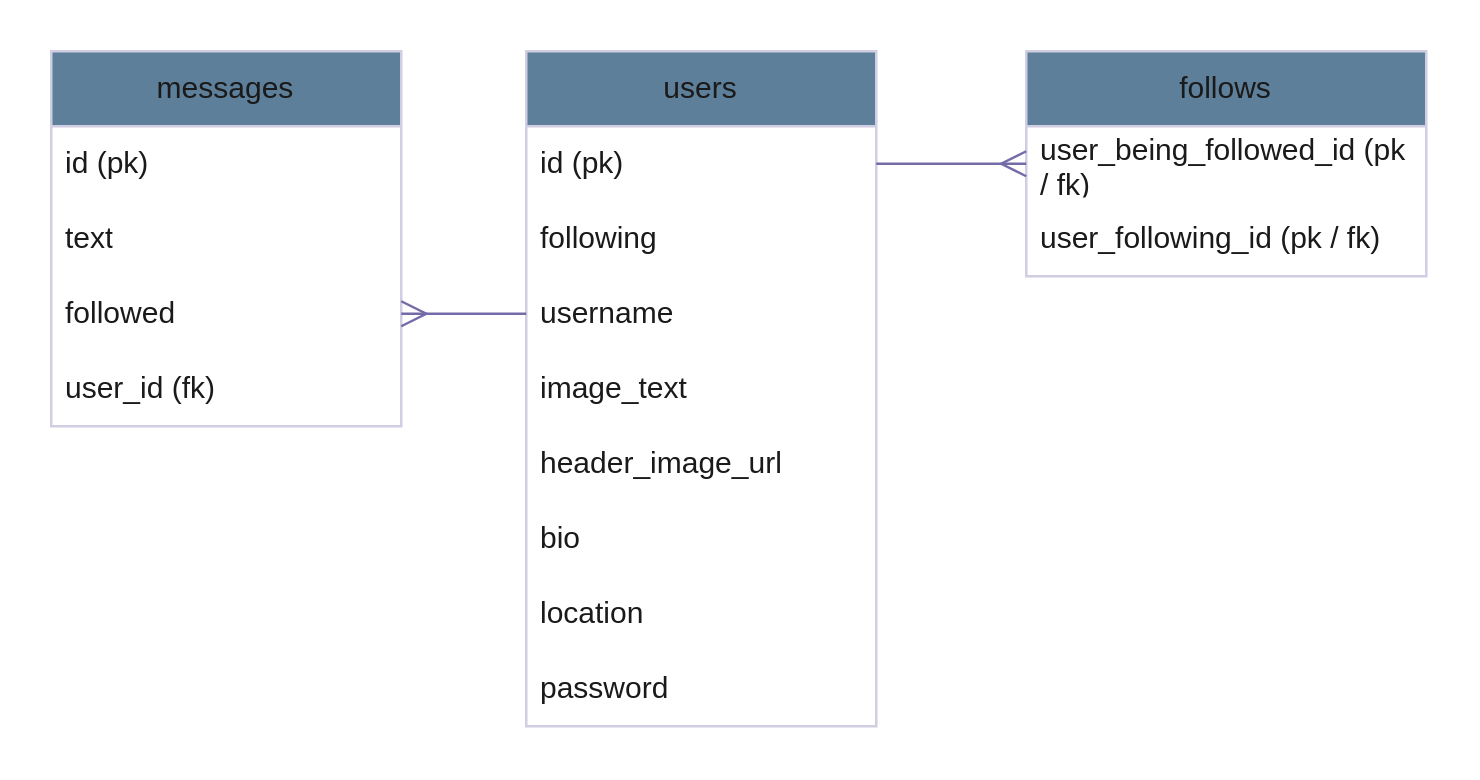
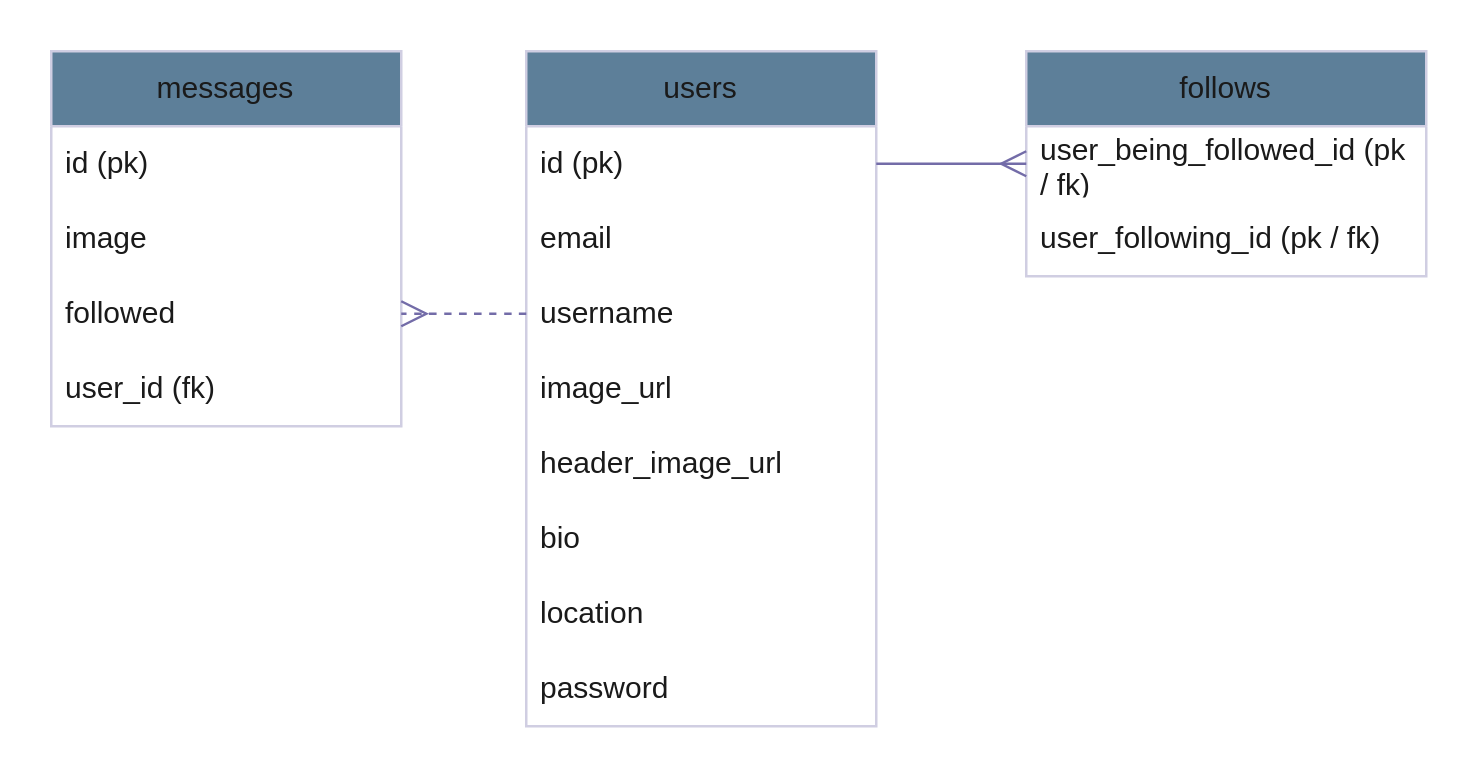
node "text": label "text" -> "image"
node "following": label "following" -> "email"
edge "username" -> "followed": style solid -> dashed
node "image_text": label "image_text" -> "image_url"
